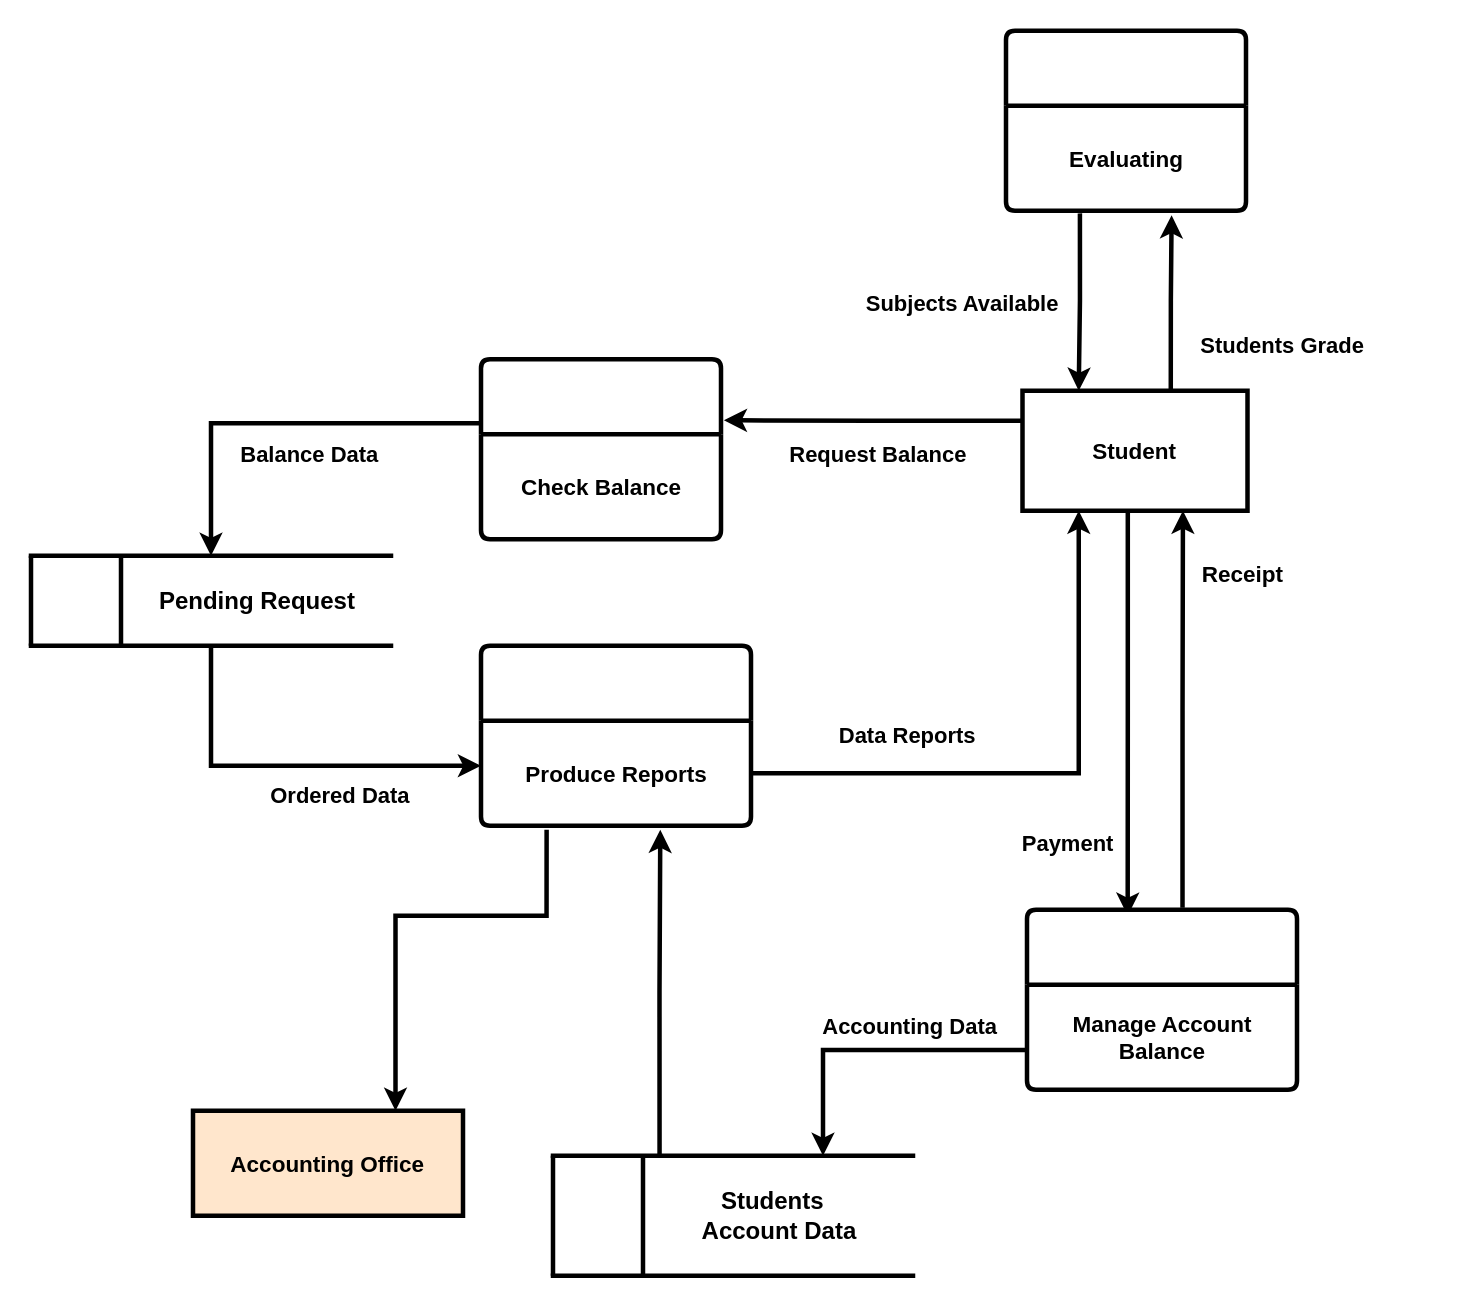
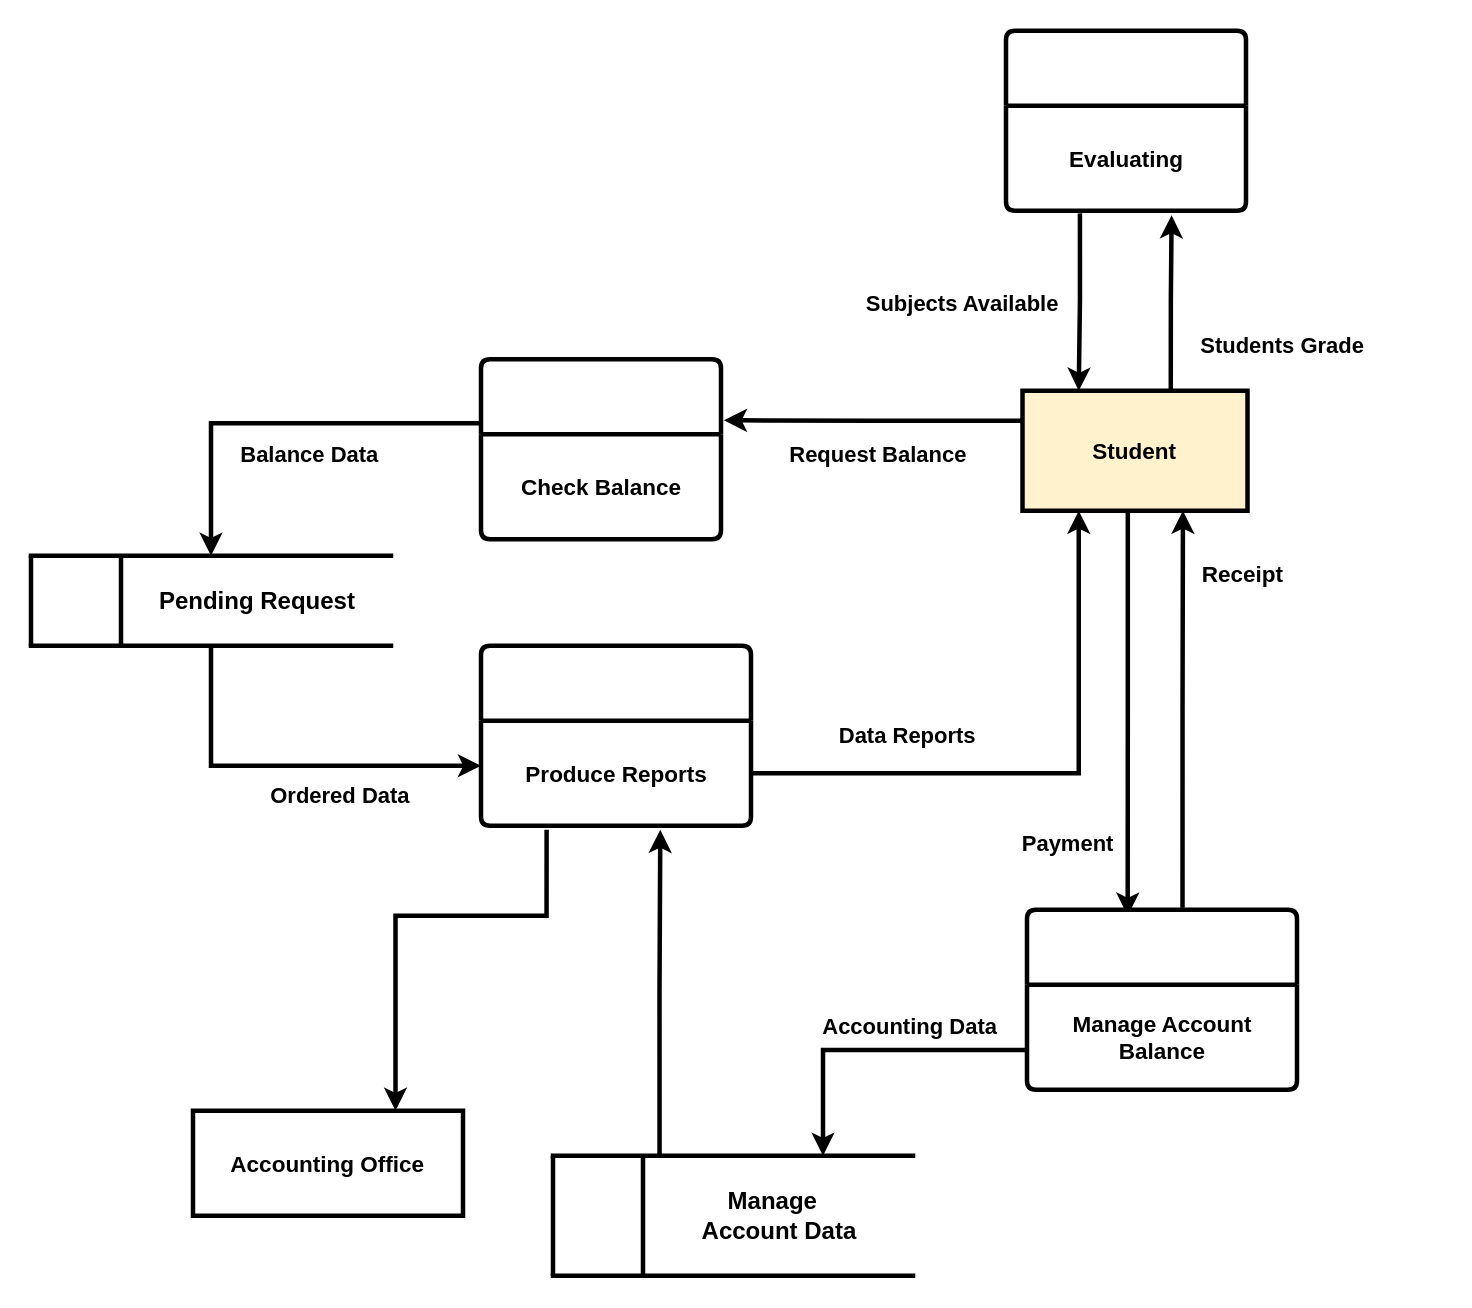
node "Student": fillcolor #ffffff -> #fff2cc
node "Accounting Office": fillcolor #ffe6cc -> #ffffff
node "Students Account Data": label "Students Account Data" -> "Manage Account Data"
